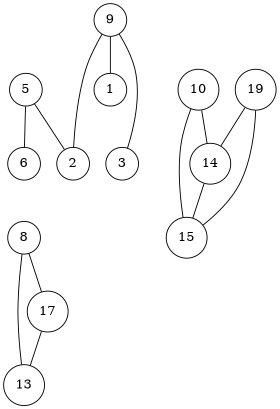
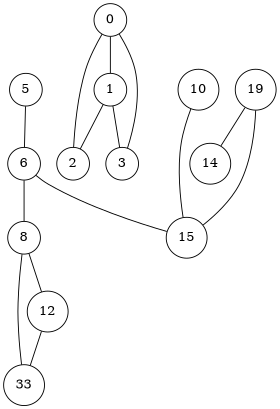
node "9": label "9" -> "0"
edge "5" -- "2": now "1" -- "2"
edge "1" -- "3": added
edge "10" -- "14": removed
edge "6" -- "8": added
edge "14" -- "15": now "6" -- "15"
node "17": label "17" -> "12"
node "13": label "13" -> "33"
